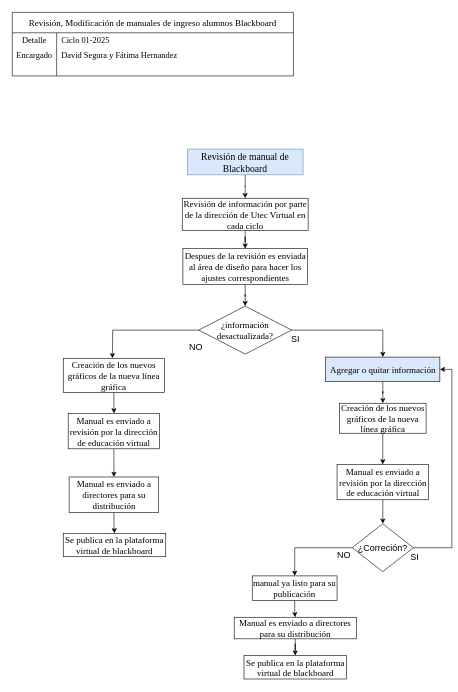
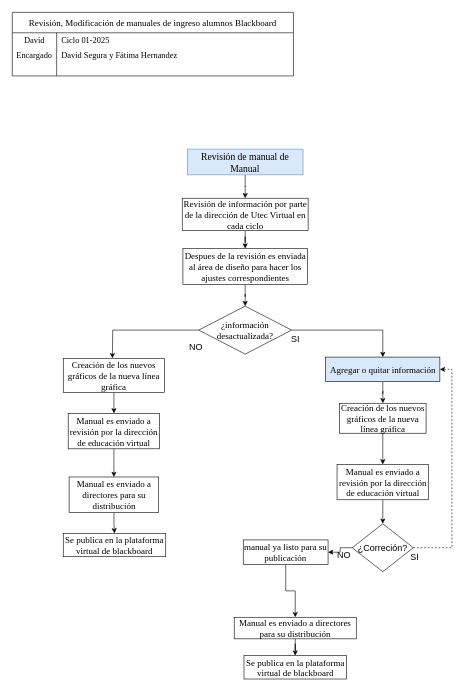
node "Detalle": label "Detalle" -> "David"
node "Revisión de manual de Blackboard": label "Revisión de manual de Blackboard" -> "Revisión de manual de Manual"
edge "¿Correción?" -> "Agregar o quitar información": style solid -> dashed
node "manual ya listo para su publicación": moved (295, 589) -> (286, 553)
